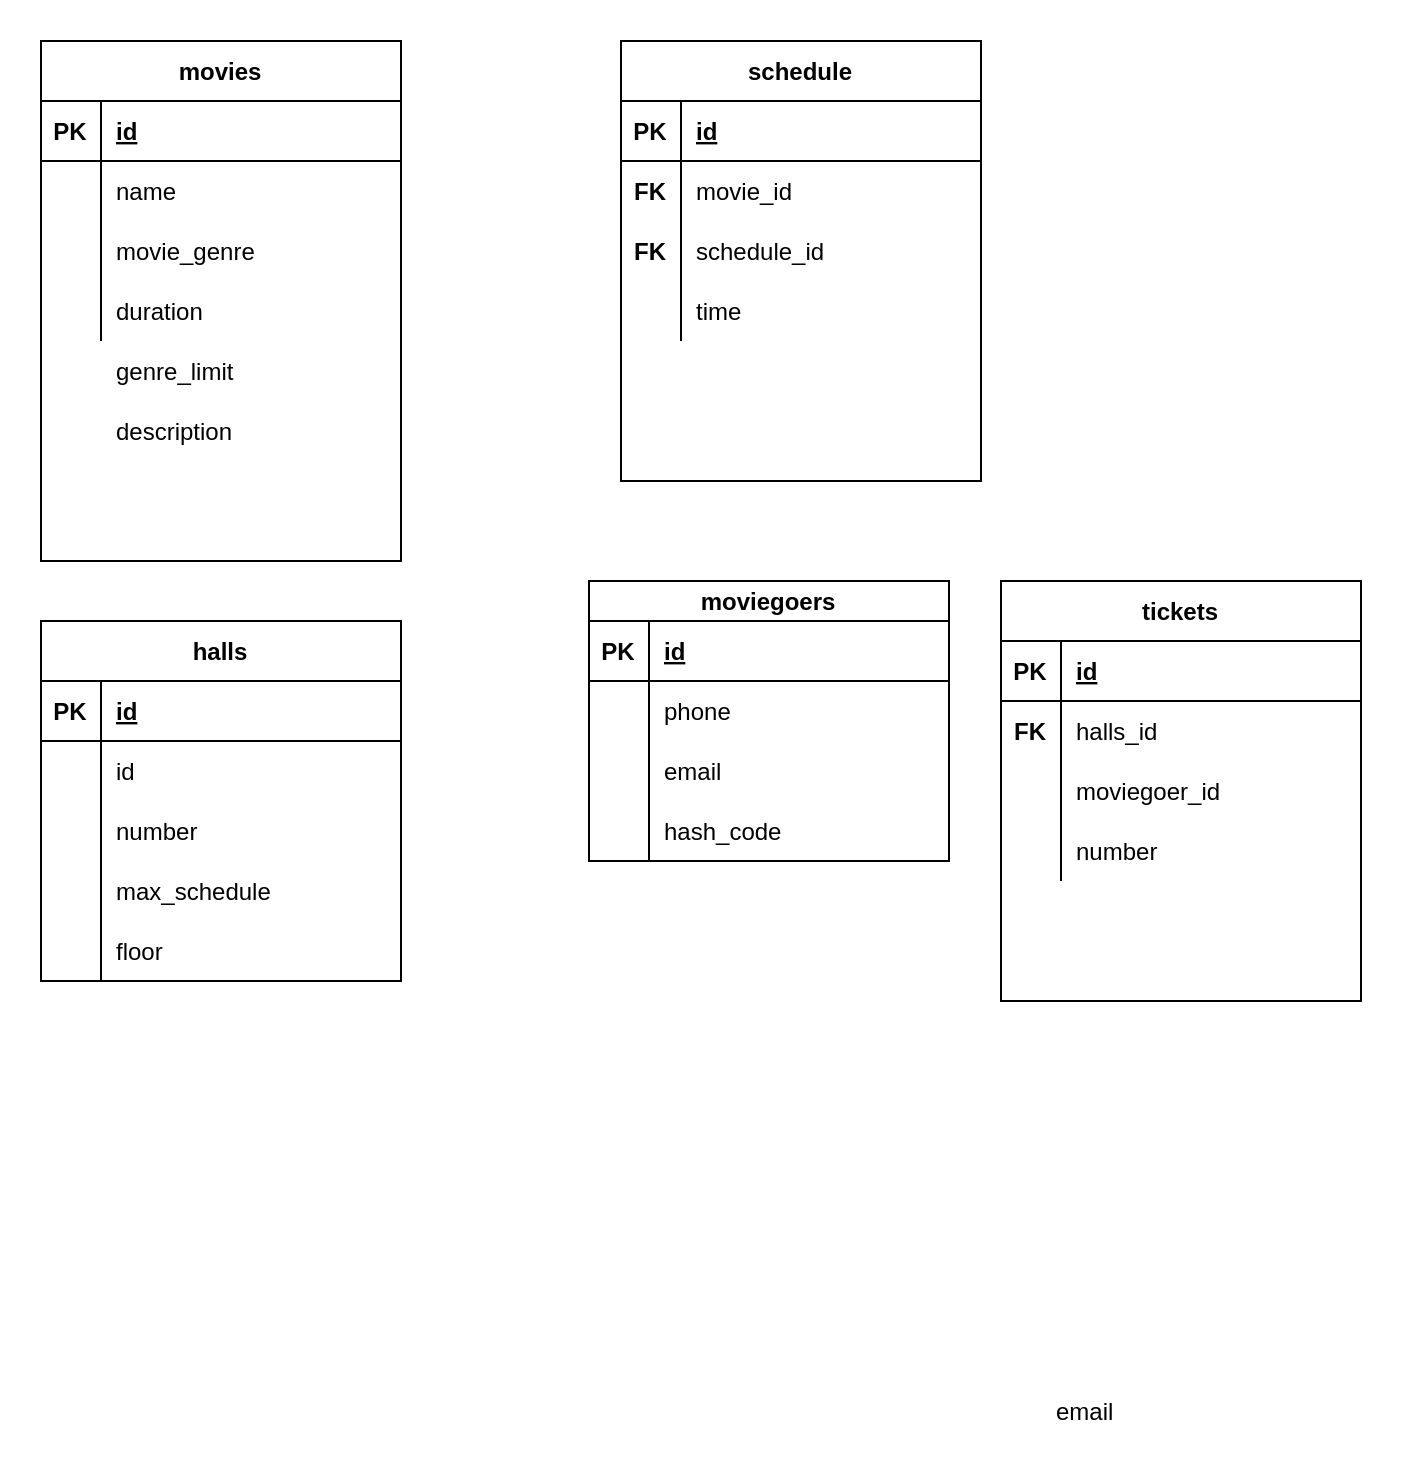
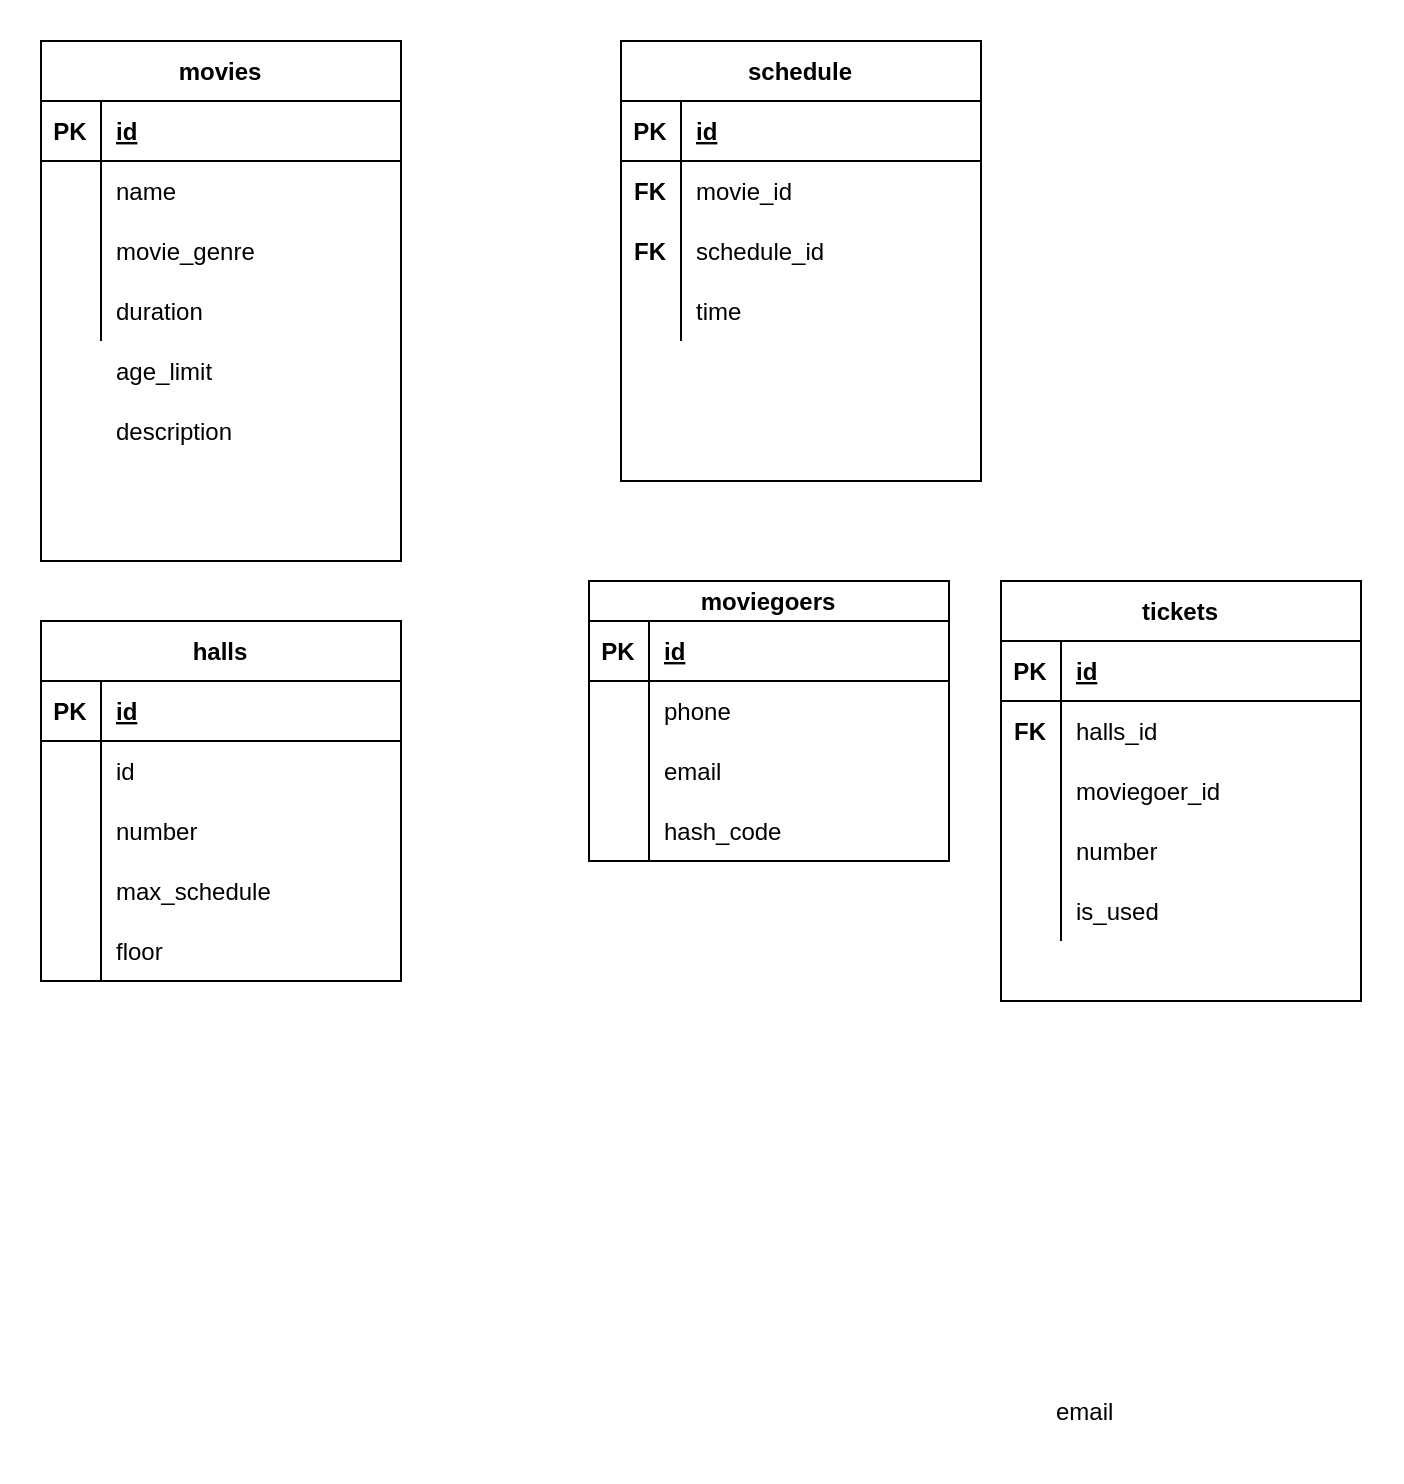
node "genre_limit": label "genre_limit" -> "age_limit"
node "is_used": added
